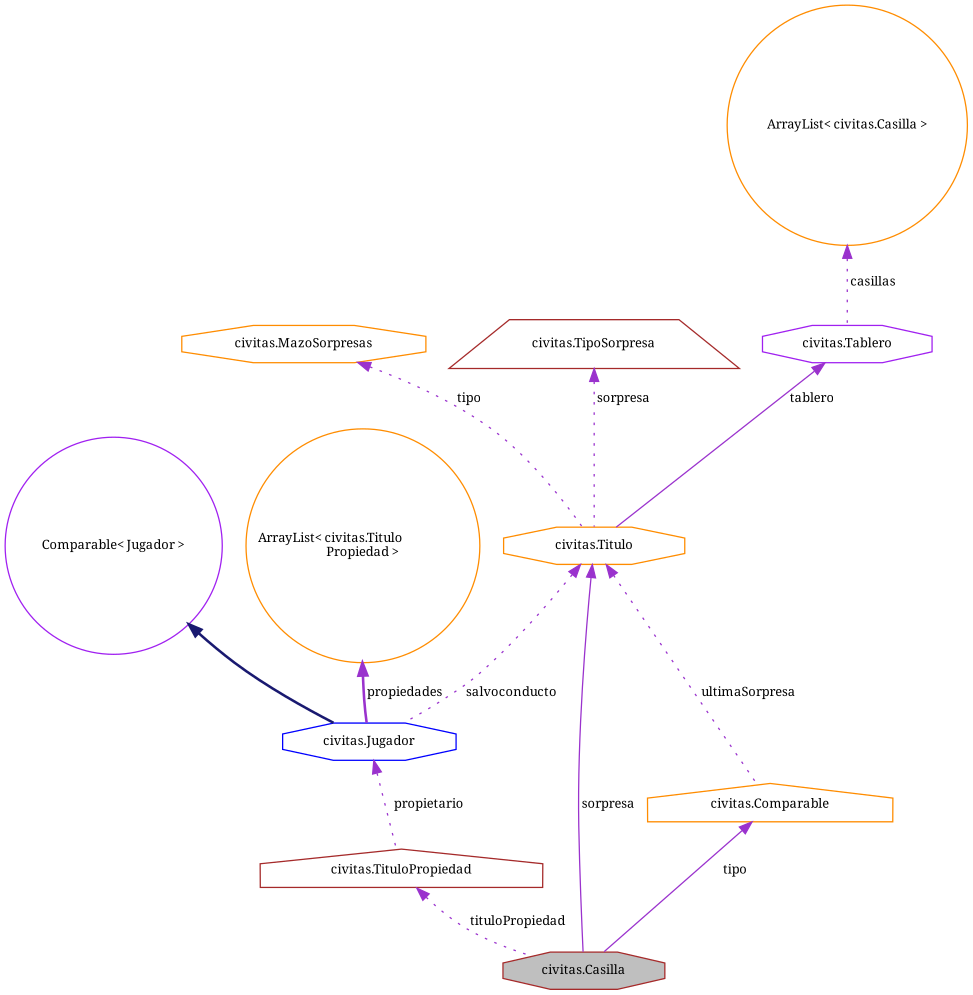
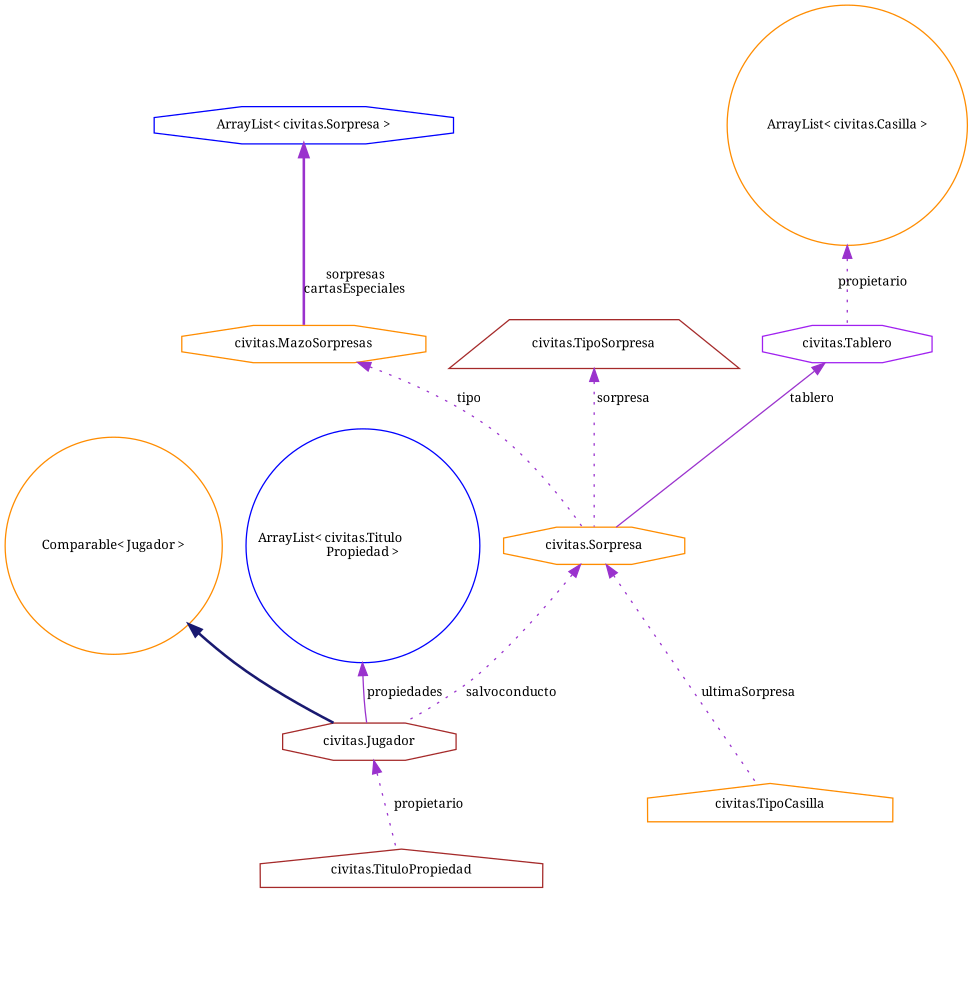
node "ArrayList< civitas.Sorpresa >": added
edge "civitas.Tablero" -> "ArrayList< civitas.Casilla >": label " casillas" -> " propietario"
node "Comparable< Jugador >": color purple -> darkorange
node "ArrayList< civitas.Titulo Propiedad >": color darkorange -> blue
node "civitas.Titulo": label "civitas.Titulo" -> "civitas.Sorpresa"
edge "civitas.Jugador" -> "ArrayList< civitas.Titulo Propiedad >": style bold -> solid
node "civitas.Jugador": color blue -> brown
node "civitas.Comparable": label "civitas.Comparable" -> "civitas.TipoCasilla"
node "civitas.Casilla": removed
